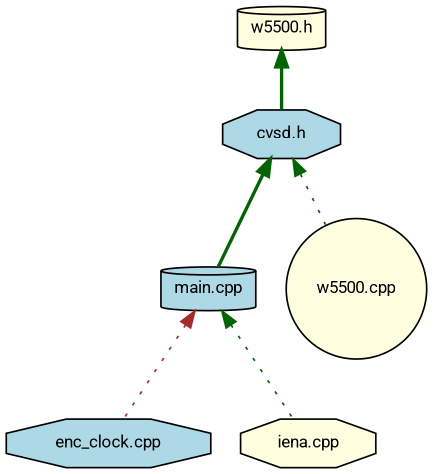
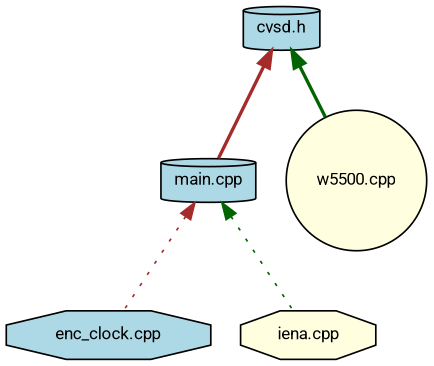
node "w5500.h": removed
node "cvsd.h": shape octagon -> cylinder
edge "w5500.cpp" -> "cvsd.h": style dotted -> bold
edge "main.cpp" -> "cvsd.h": color darkgreen -> brown
